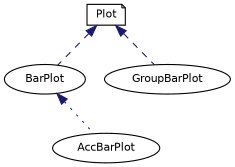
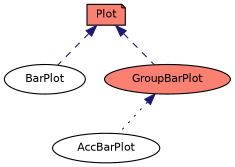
node "Plot": fillcolor white -> salmon
node "GroupBarPlot": fillcolor white -> salmon
edge "AccBarPlot" -> "BarPlot": now "AccBarPlot" -> "GroupBarPlot"
